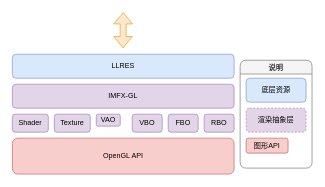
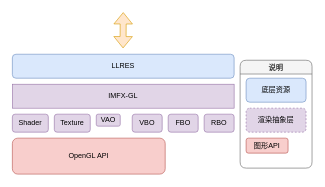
node "IMFX-GL": shape rounded rectangle -> rectangle
node "OpenGL API": size 222x36 -> 153x36
